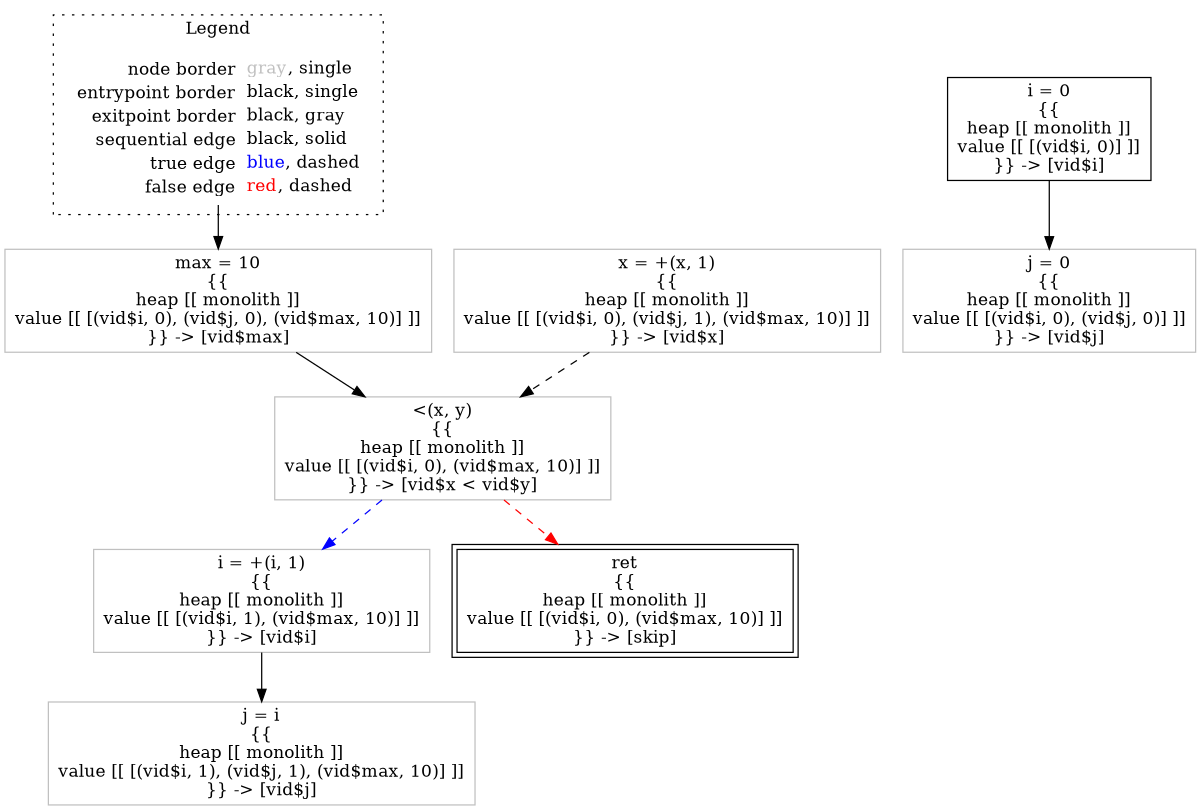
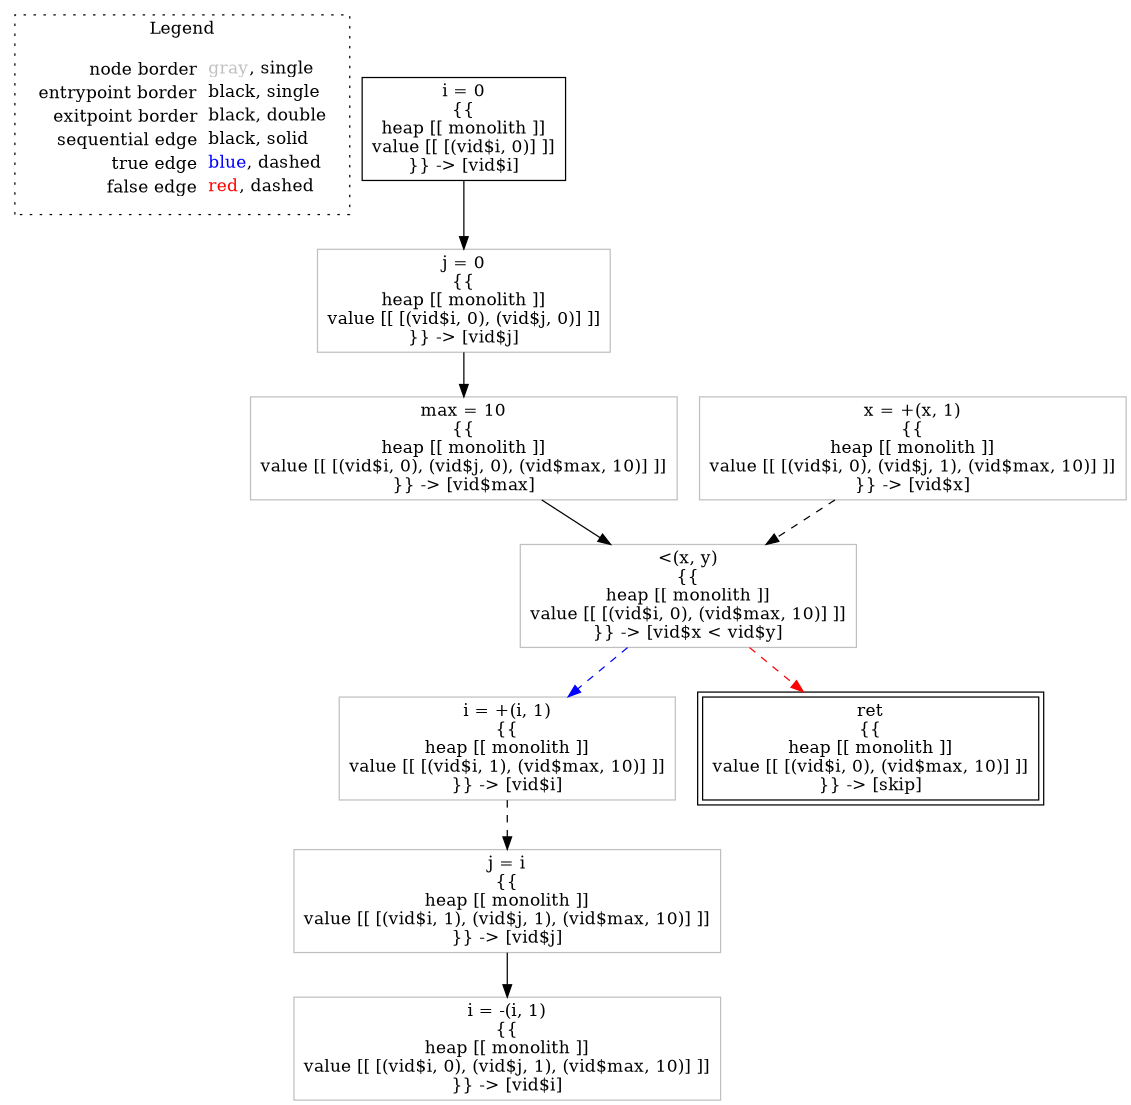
node "node border": text ", gray" -> ", double"
edge "node border" -> "max = 10": now "j = 0" -> "max = 10"
edge "i = +(i, 1)" -> "j = i": style solid -> dashed
node "i = -(i, 1)": added
